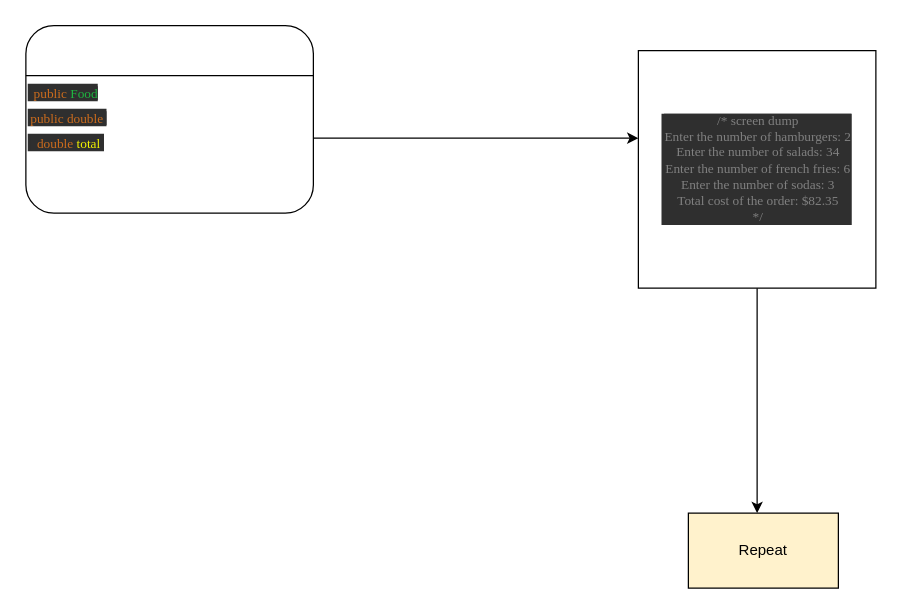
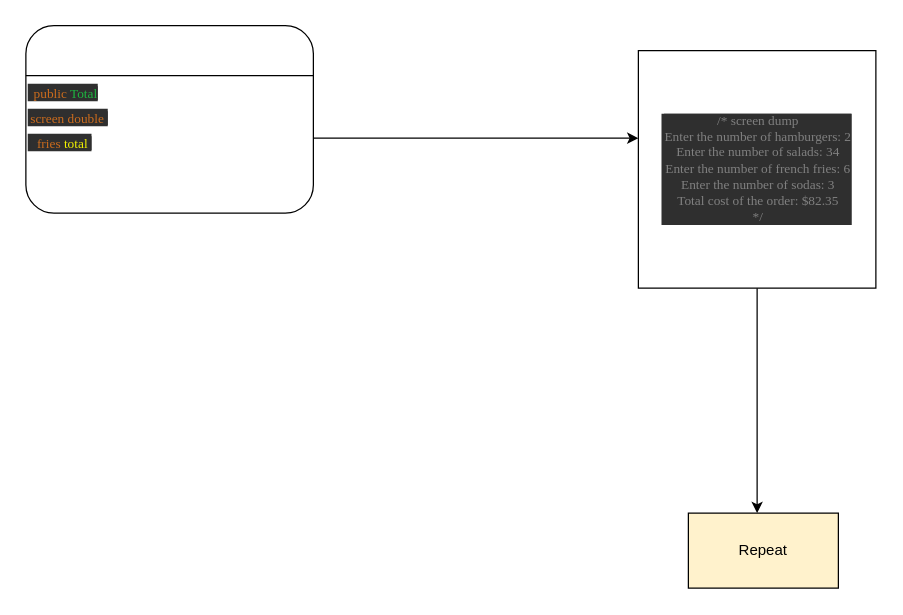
node "public Food": label "public Food" -> "public Total"
node "public double": label "public double" -> "screen double"
node "double total": label "double total" -> "fries total"
